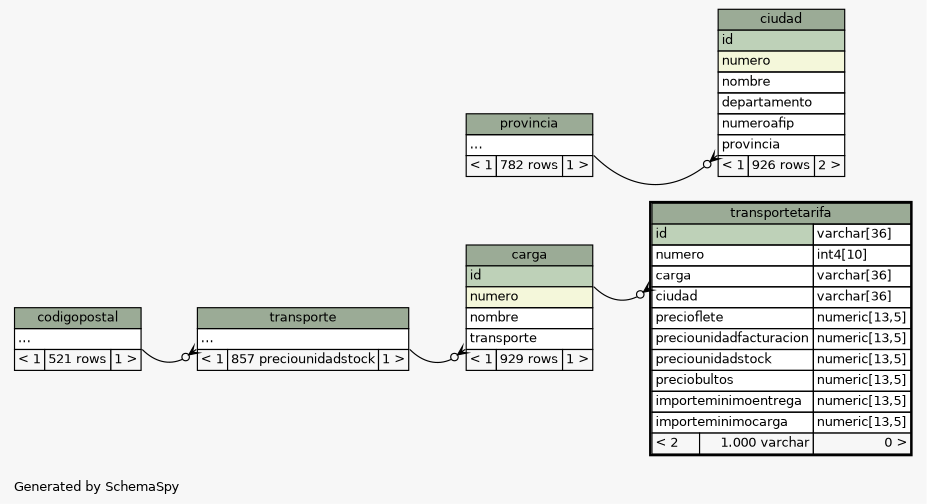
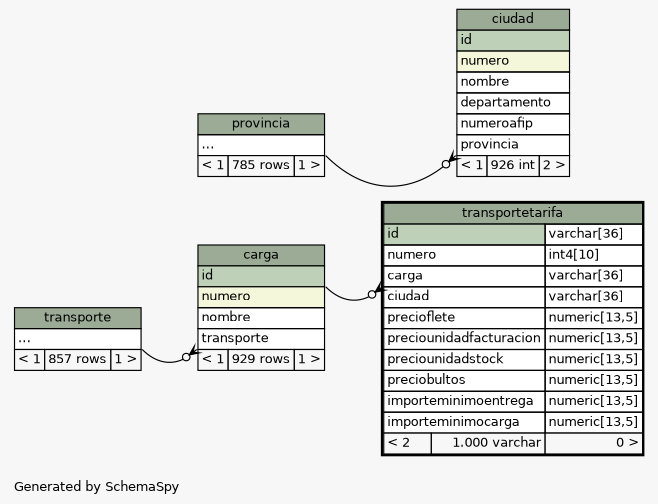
node "provincia": text "782 rows" -> "785 rows"
node "ciudad": text "926 rows" -> "926 int"
node "codigopostal": removed
node "transporte": text "857 preciounidadstock" -> "857 rows"
